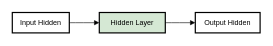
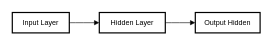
node "Input Hidden": label "Input Hidden" -> "Input Layer"
node "Hidden Layer": fillcolor #d5e8d4 -> #ffffff
